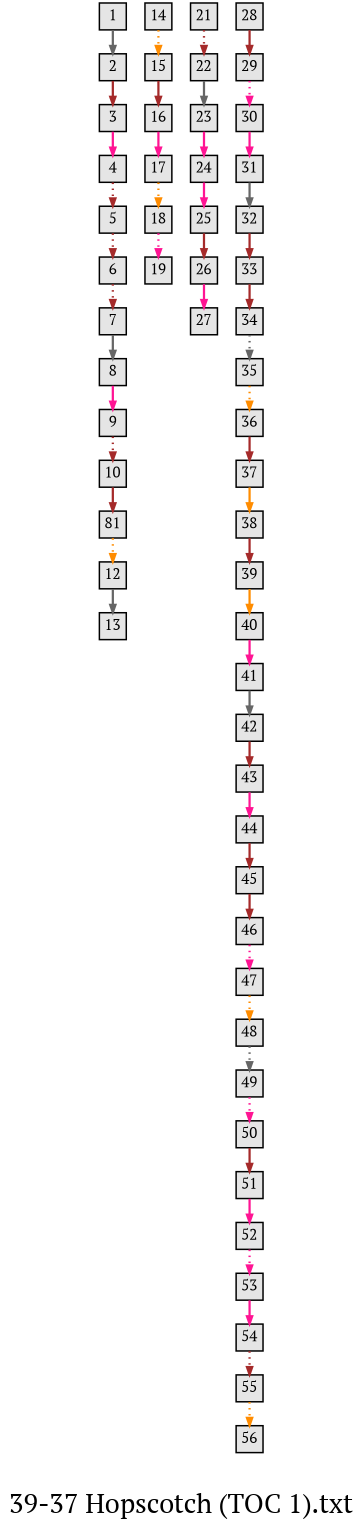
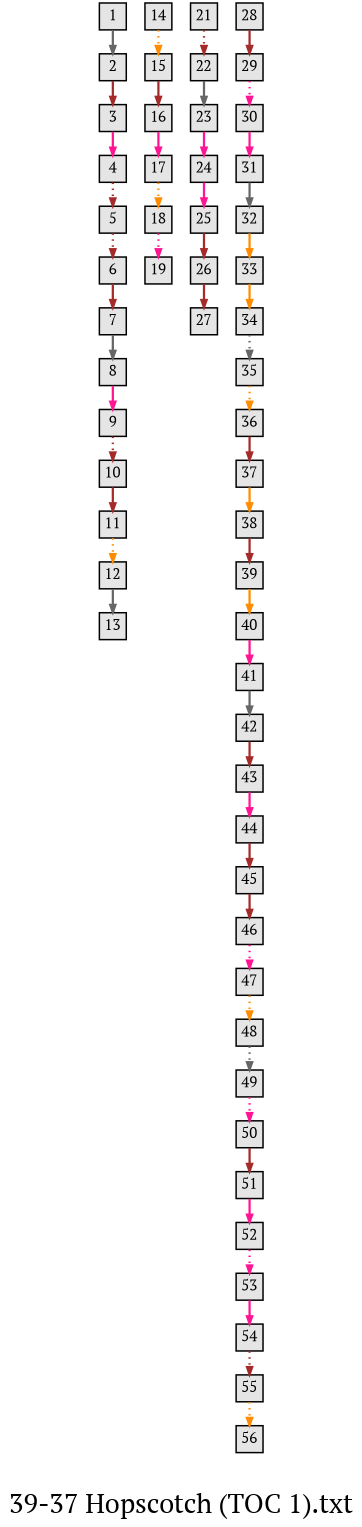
edge "32" -> "33": color brown -> darkorange
edge "6" -> "7": style dotted -> solid
edge "26" -> "27": color deeppink -> brown
edge "33" -> "34": color brown -> darkorange
node "81": label "81" -> "11"
